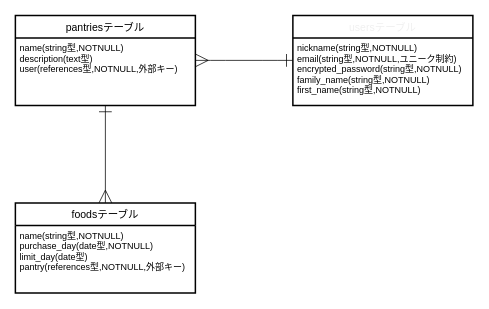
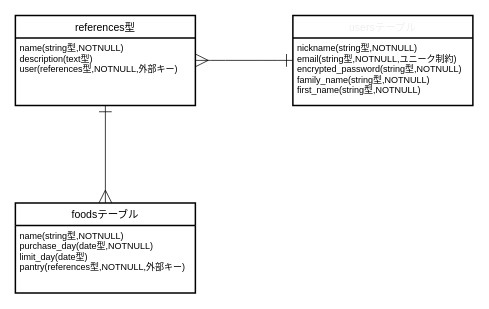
node "pantriesテーブル": label "pantriesテーブル" -> "references型"
